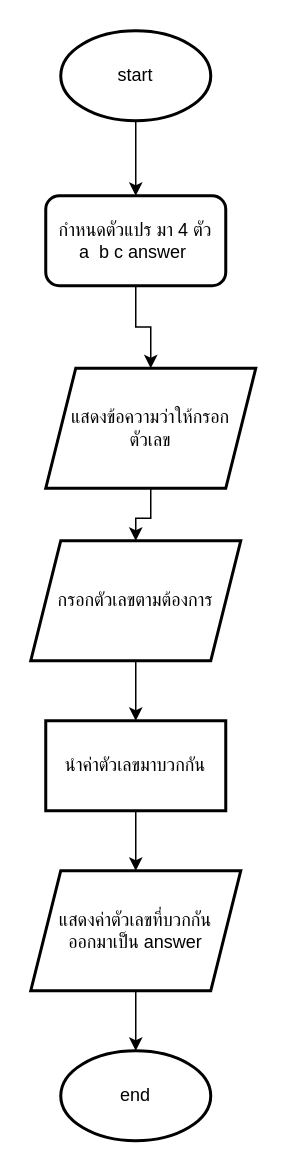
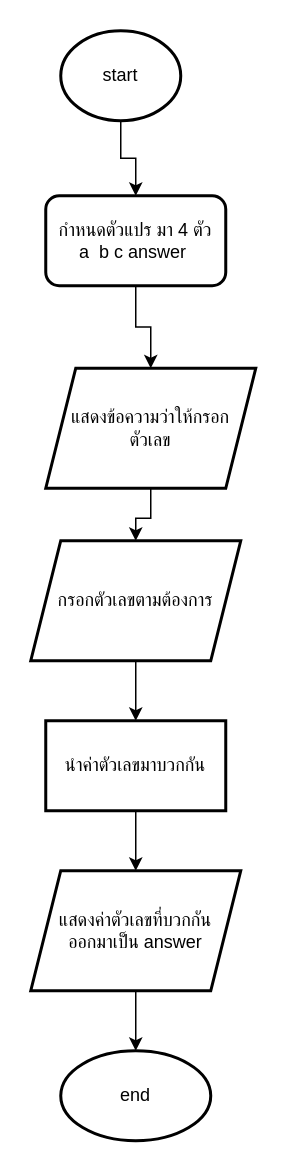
node "start": size 150x90 -> 120x90
